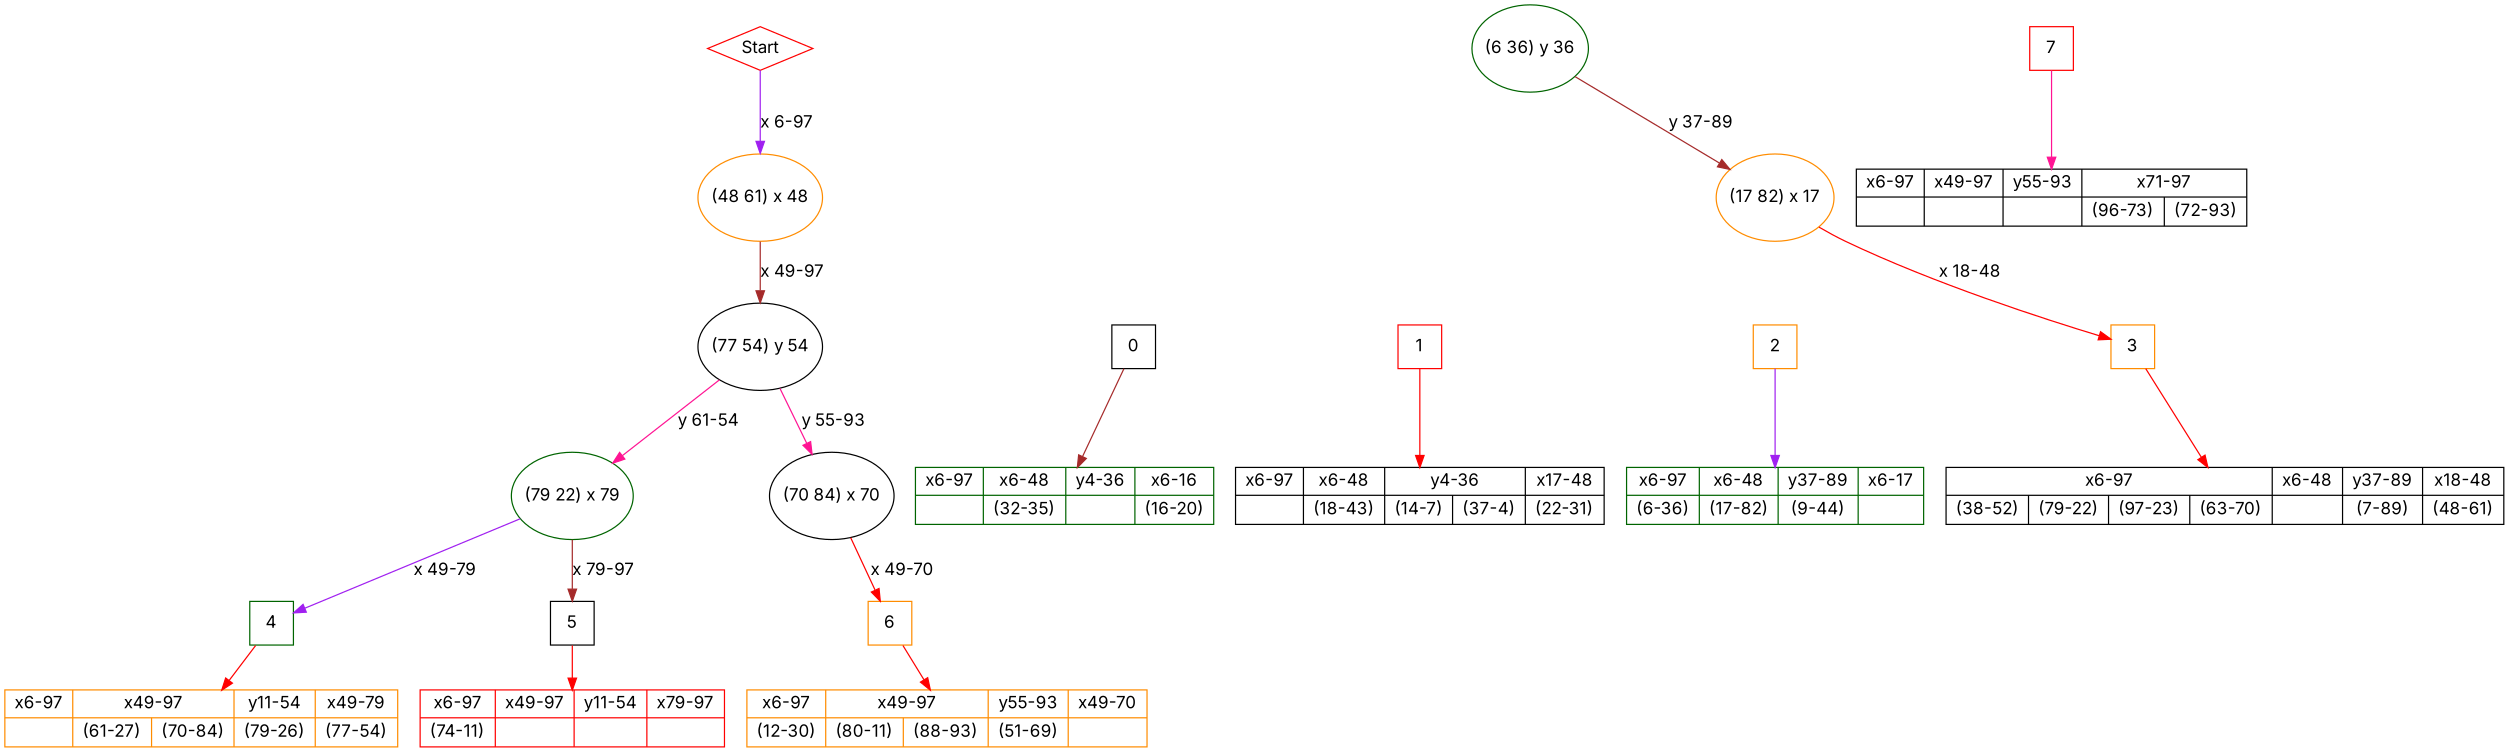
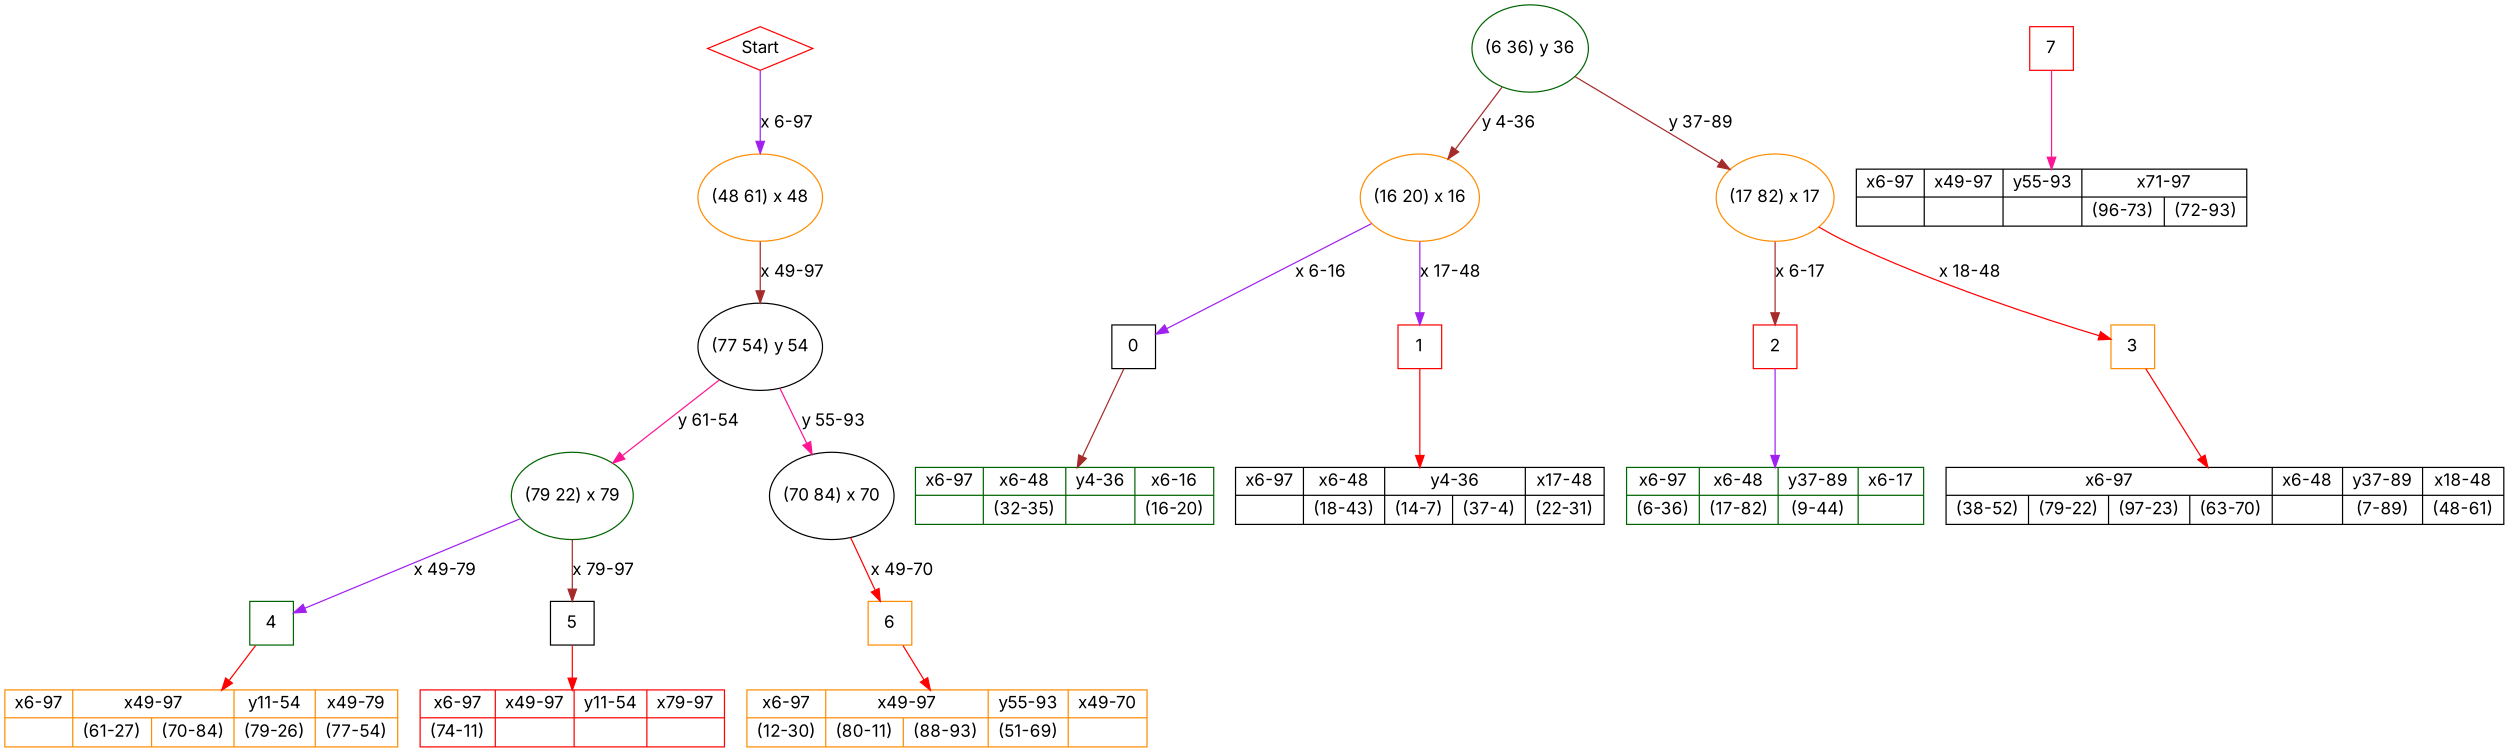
node "(16 20) x 16": added
edge "(17 82) x 17" -> "2": added, label "x 6-17"
node "2": color darkorange -> red
